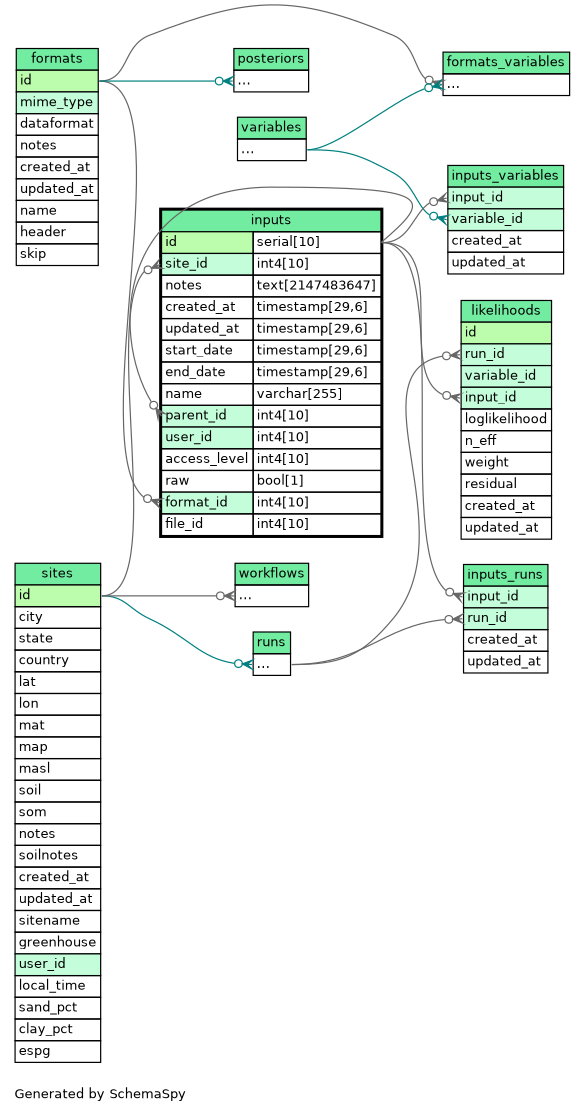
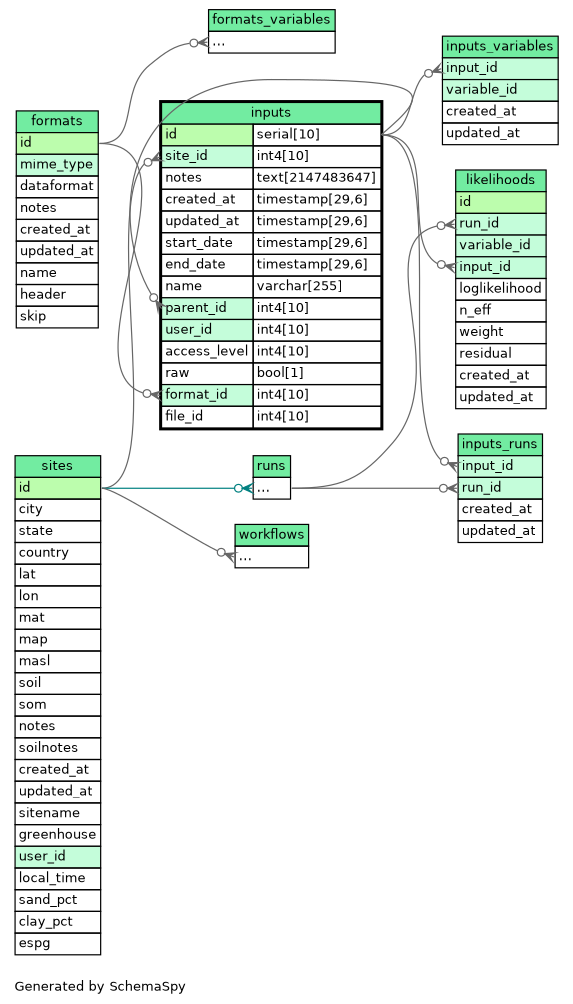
node "posteriors": removed
node "variables": removed
